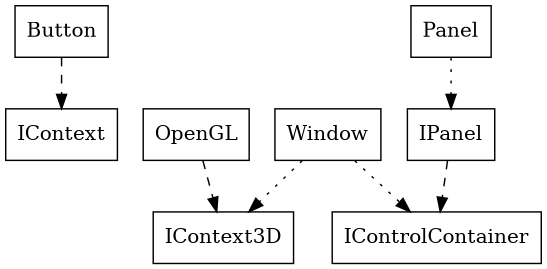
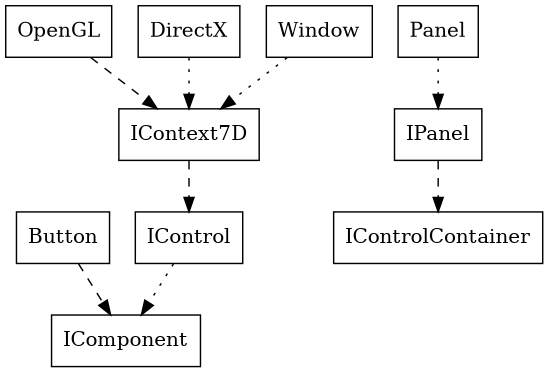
node "DirectX": added
node "IContext": label "IContext" -> "IComponent"
edge "Window" -> "IControlContainer": removed
node "IControl": added
node "IContext3D": label "IContext3D" -> "IContext7D"
